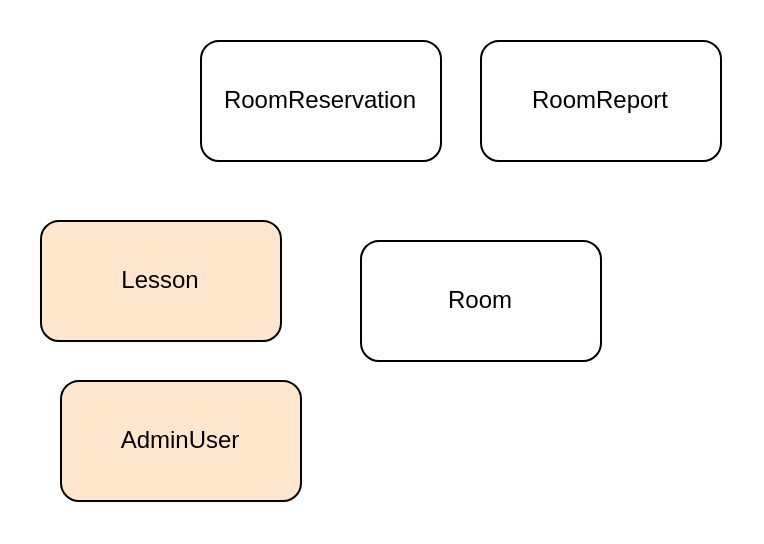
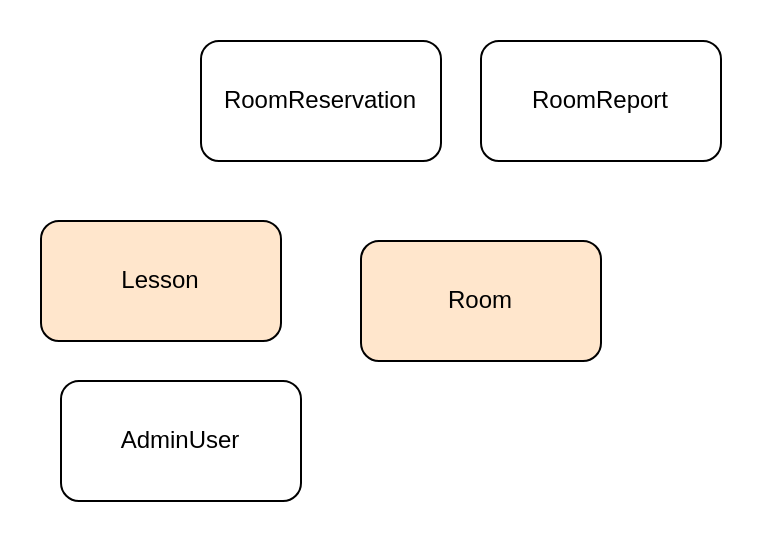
node "Room": fillcolor #ffffff -> #ffe6cc
node "AdminUser": fillcolor #ffe6cc -> #ffffff
